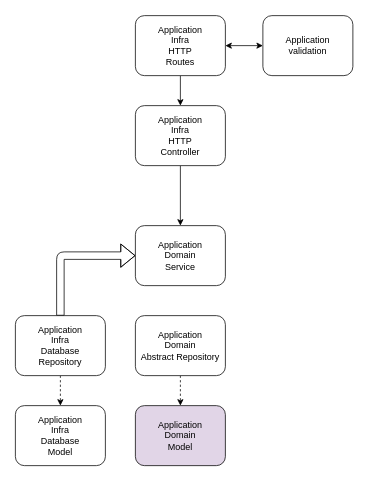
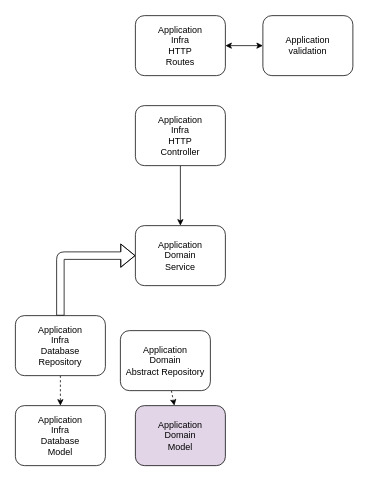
edge "Application Infra HTTP Routes" -> "Application Infra HTTP Controller": removed
node "Application Domain Abstract Repository": moved (180, 345) -> (165, 360)
